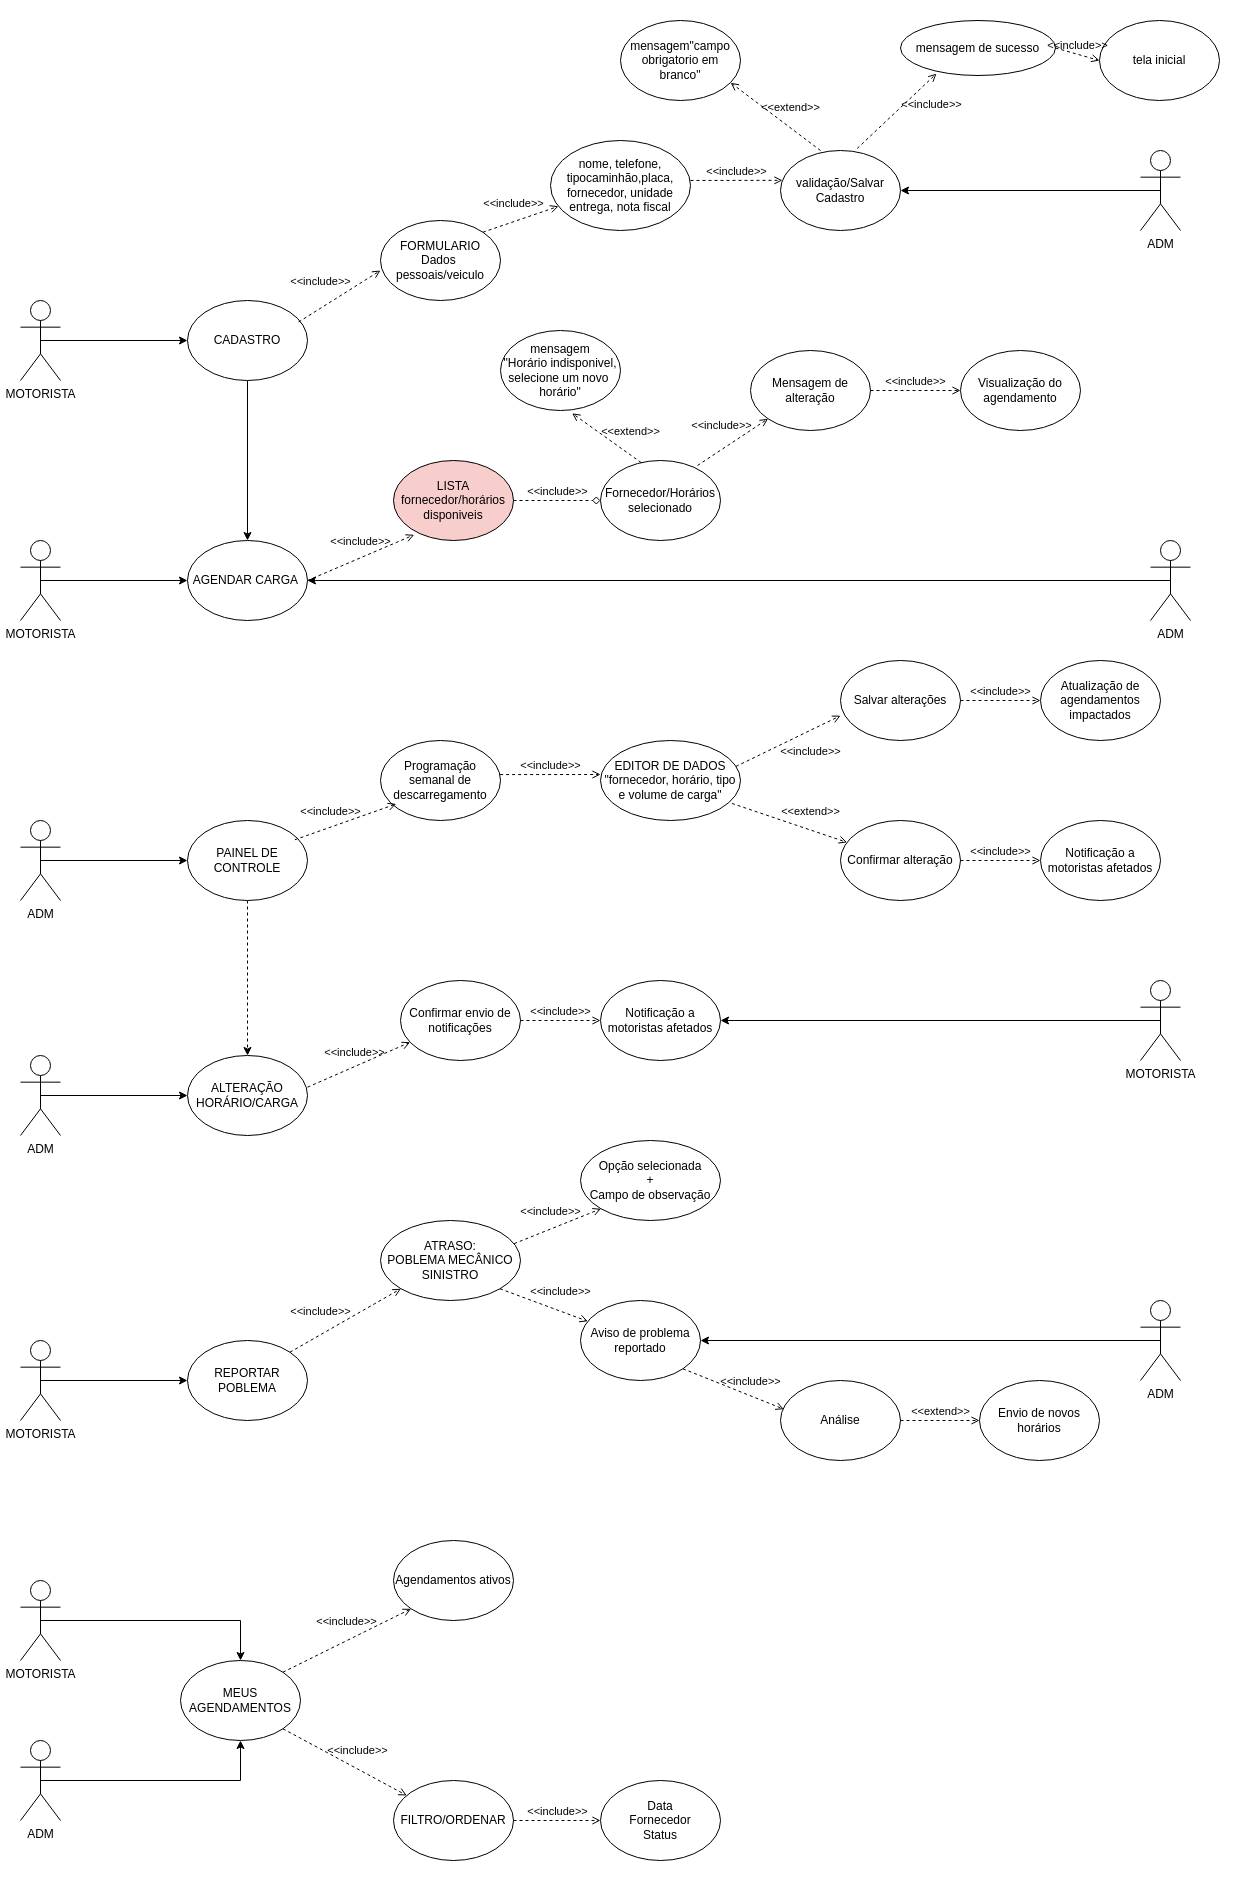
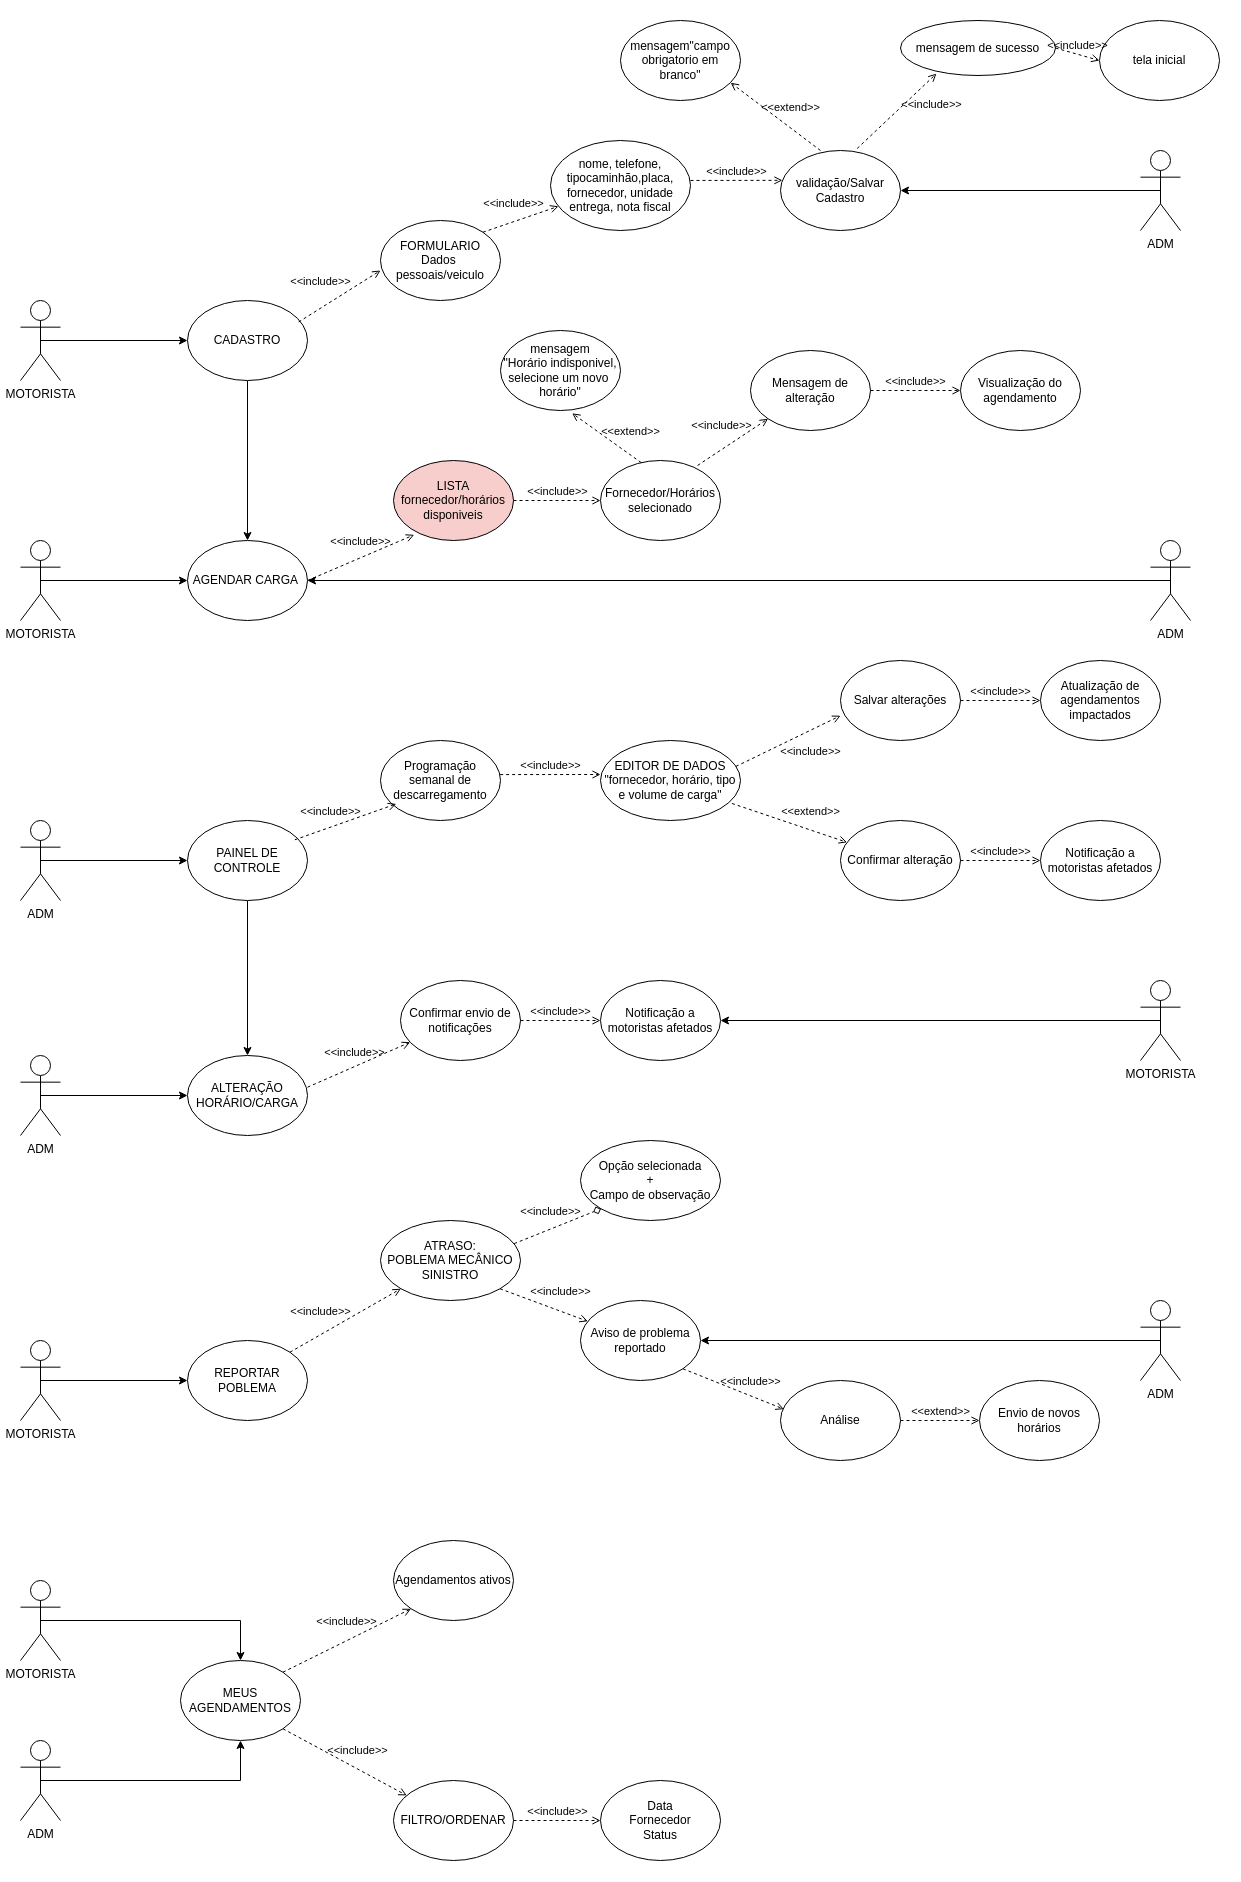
edge "LISTA fornecedor/horários disponiveis" -> "Fornecedor/Horários selecionado": arrowhead diamond -> open
edge "PAINEL DE CONTROLE" -> "ALTERAÇÃO HORÁRIO/CARGA": style dashed -> solid
edge "ATRASO: POBLEMA MECÂNICO SINISTRO" -> "Opção selecionada + Campo de observação": arrowhead open -> diamond
